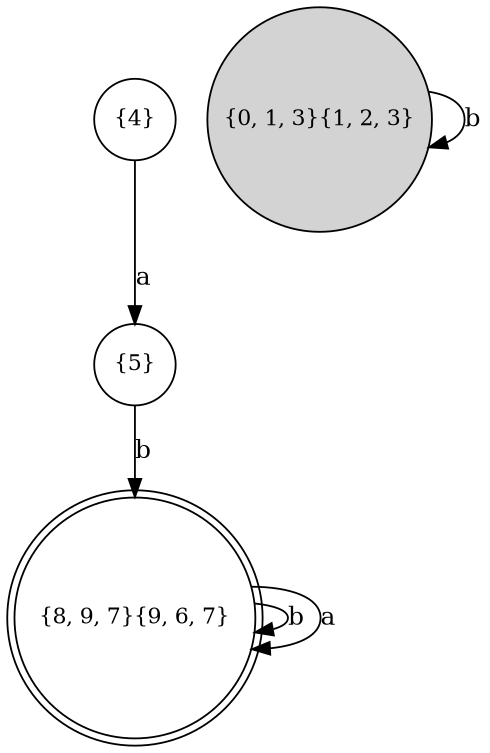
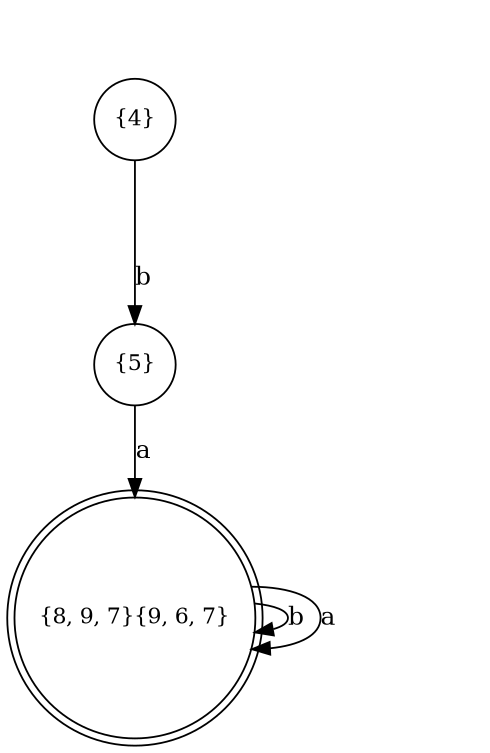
node "{0, 1, 3}{1, 2, 3}": removed
edge "{4}" -> "{5}": label "a" -> "b"
edge "{5}" -> "{8, 9, 7}{9, 6, 7}": label "b" -> "a"
